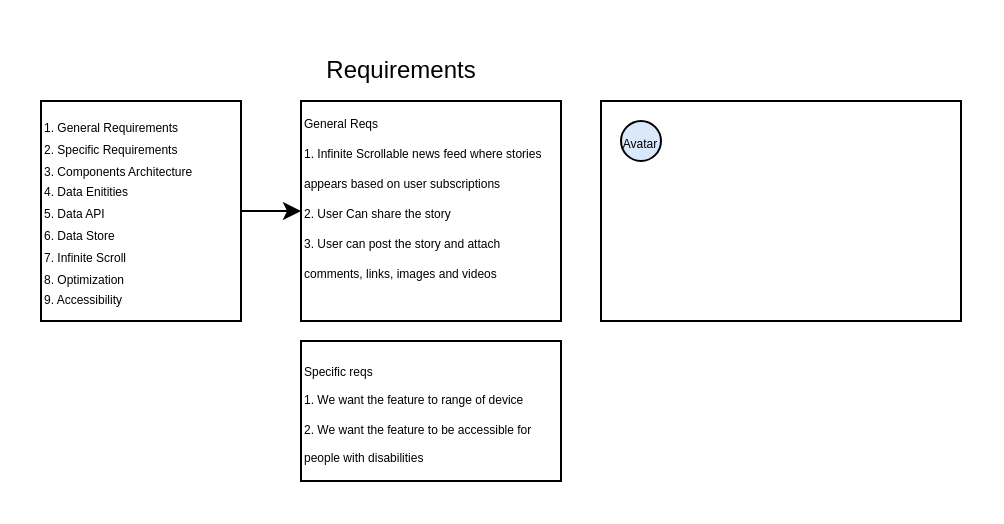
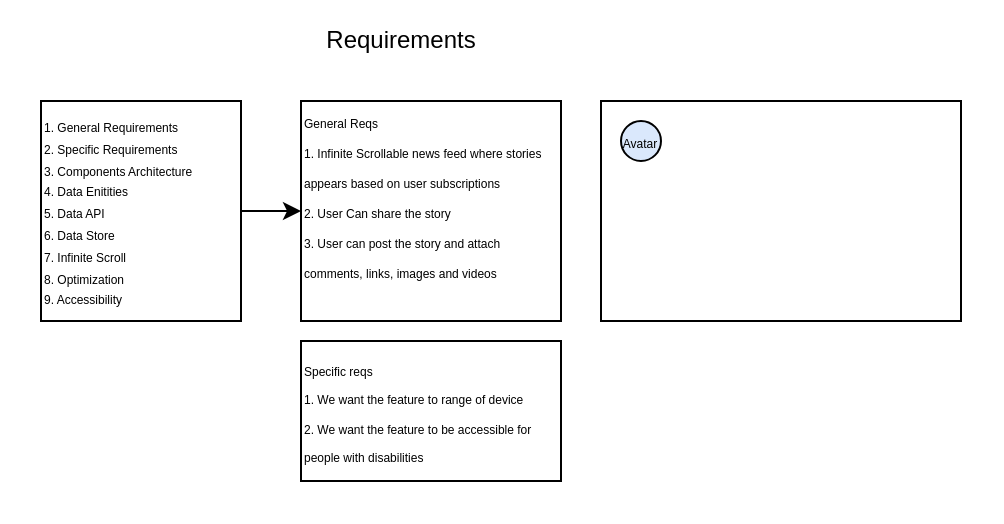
node "Requirements": moved (401, 71) -> (401, 41)
